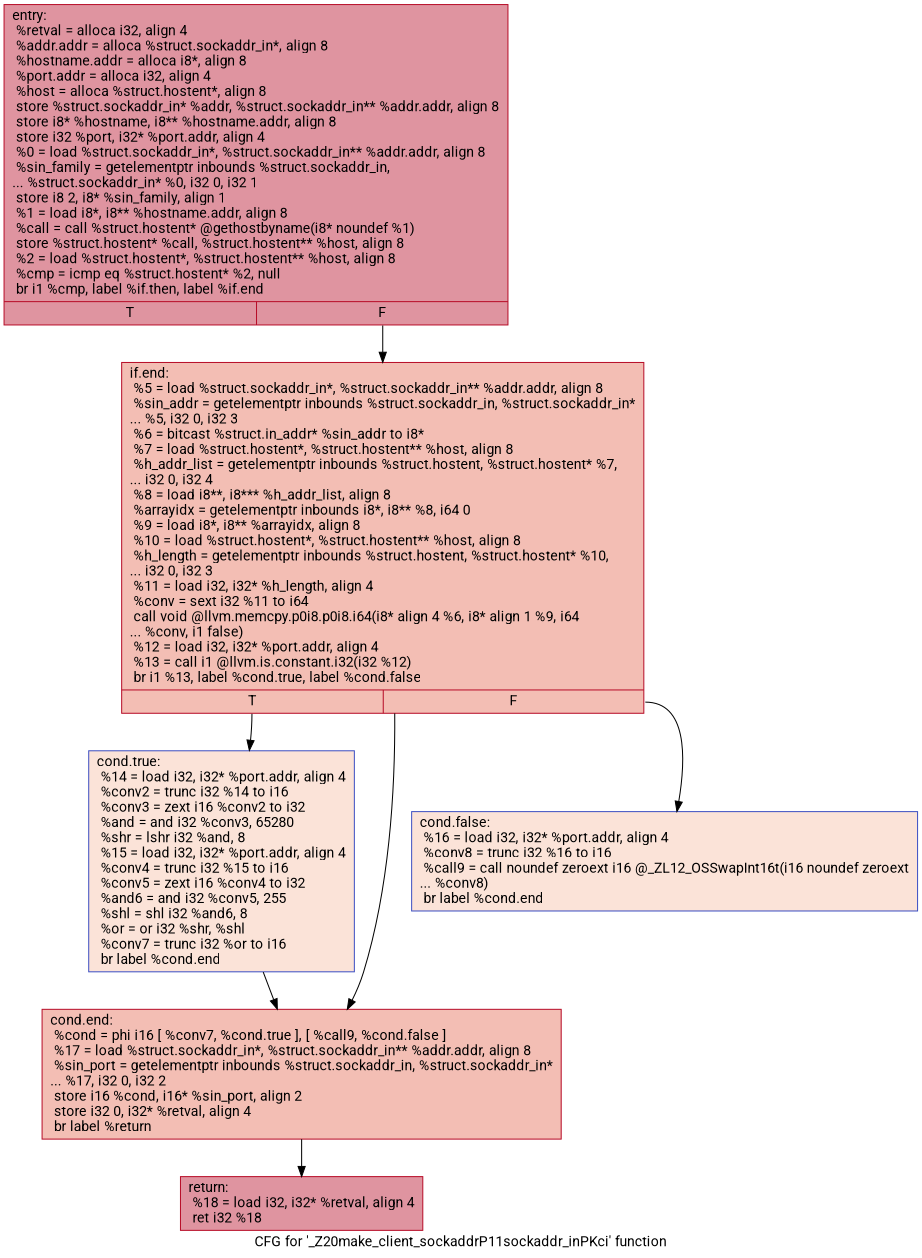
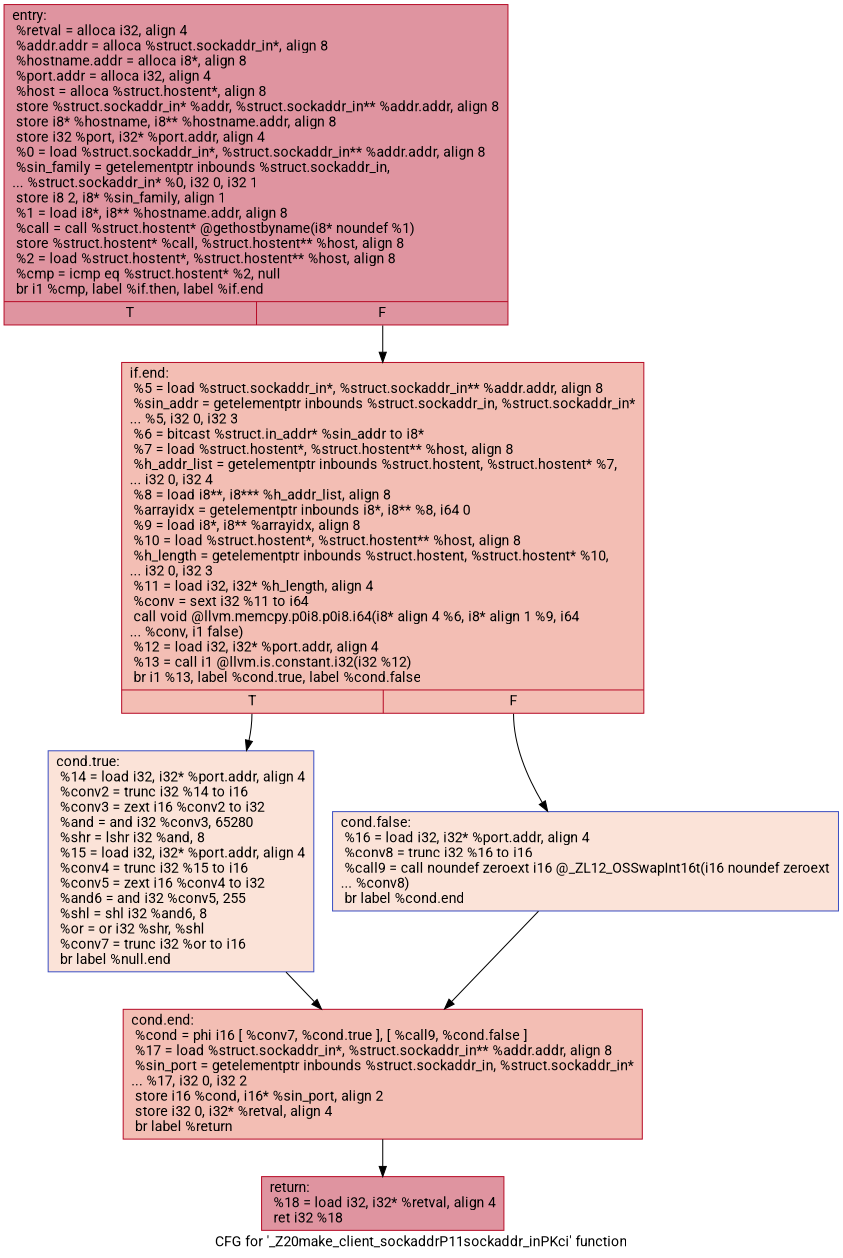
edge "if.end:" -> "cond.end:": now "cond.false:" -> "cond.end:"
node "cond.true:": text "br label %cond.end" -> "br label %null.end"
